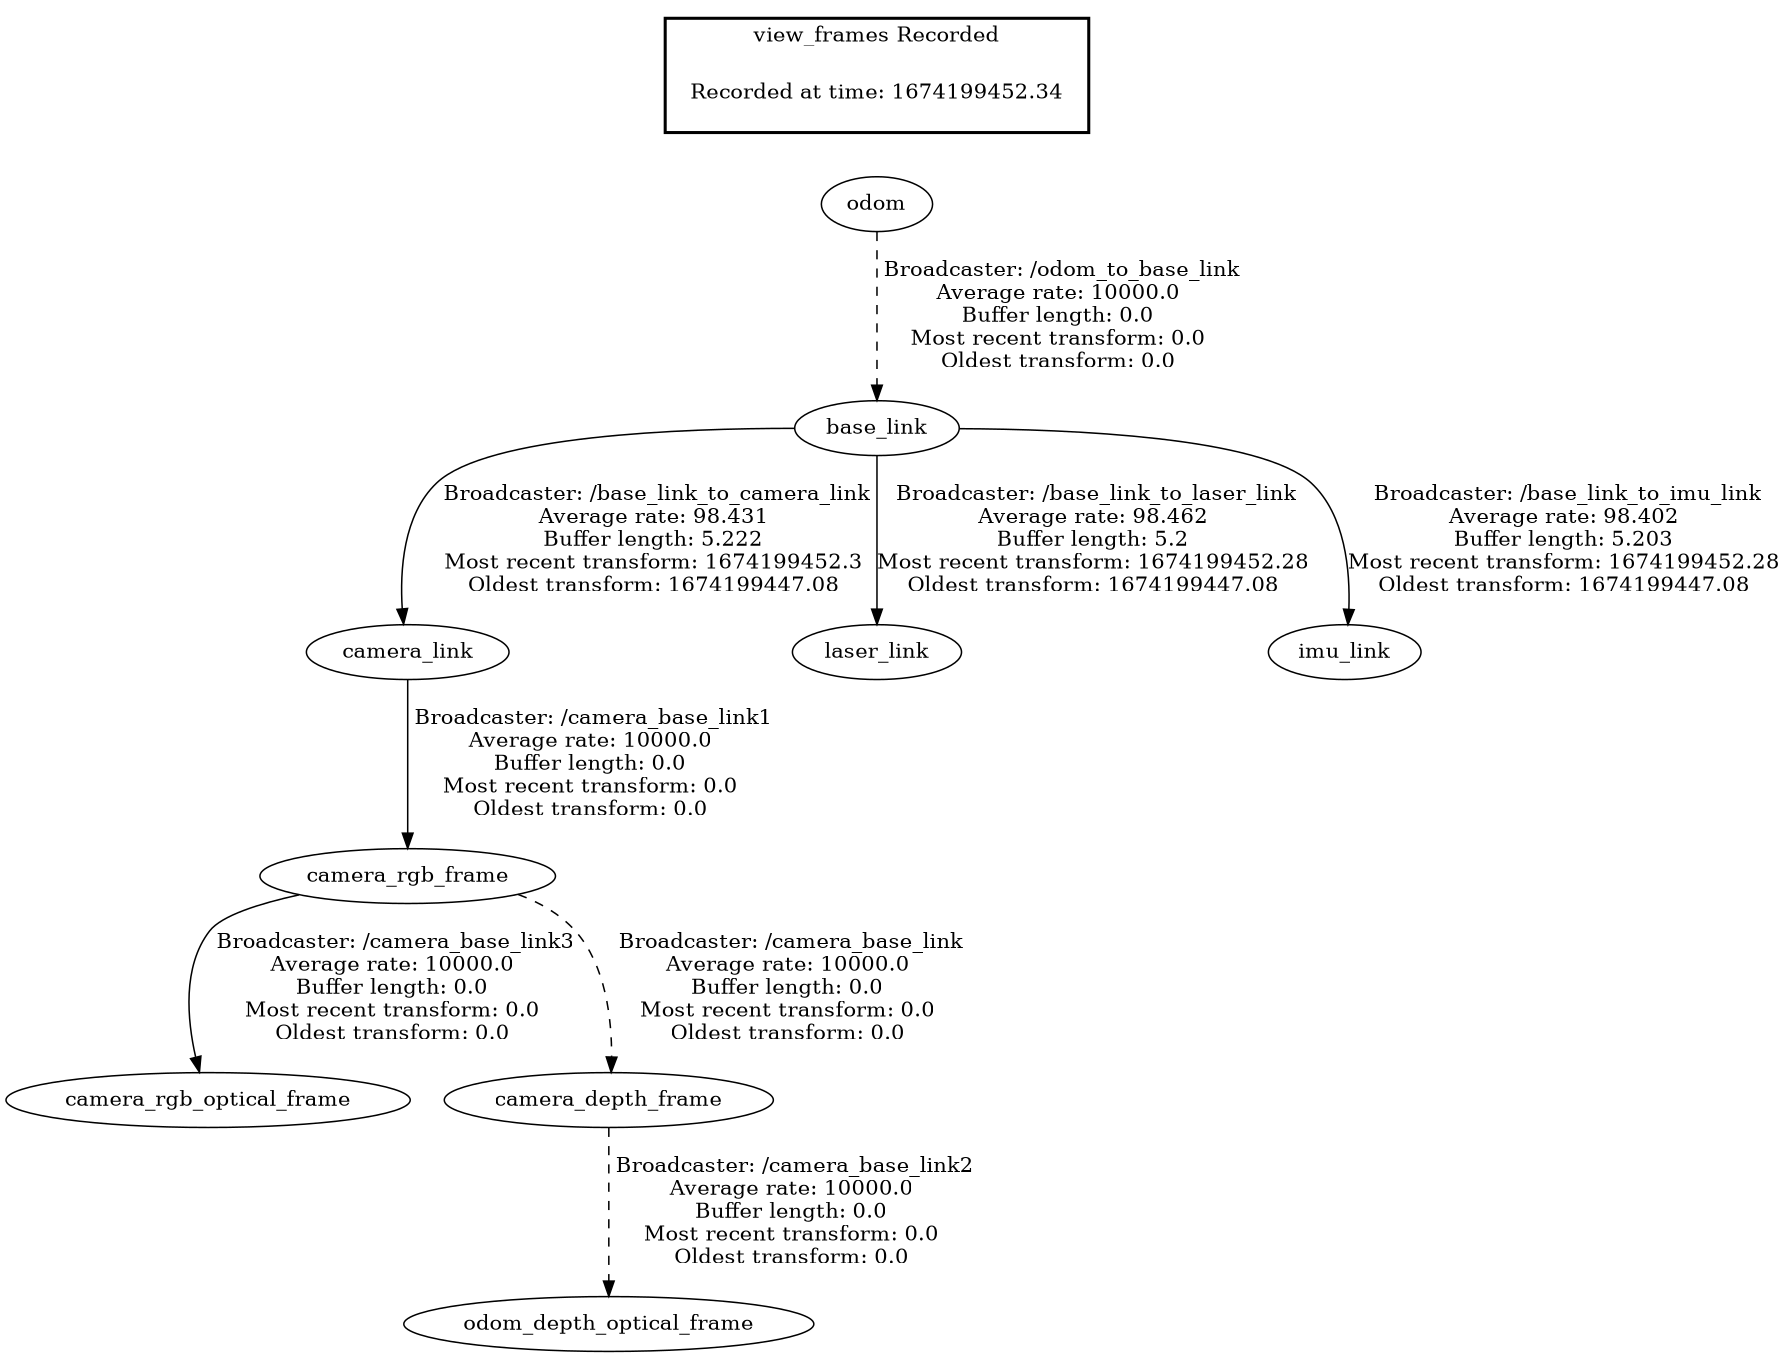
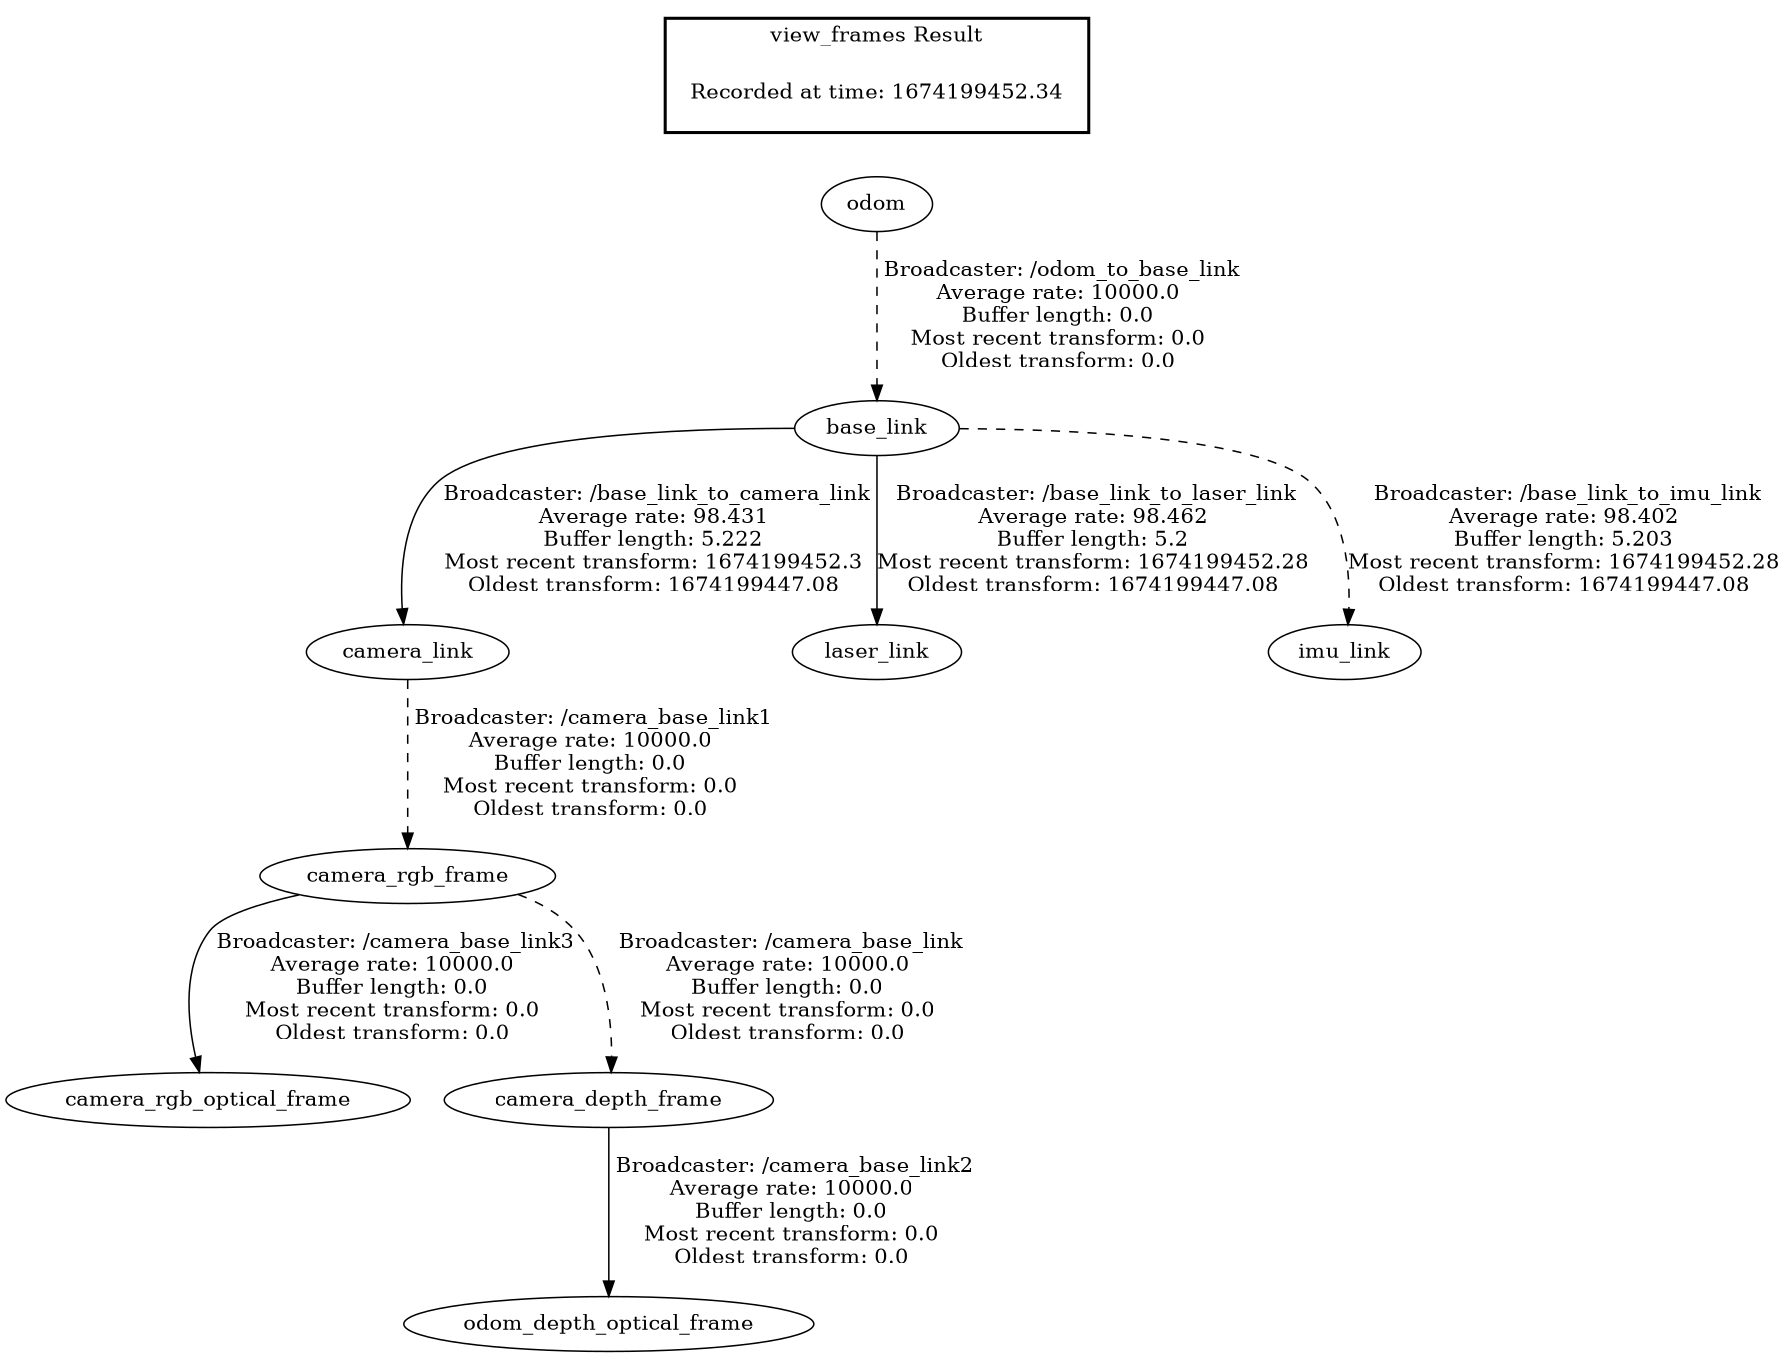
cluster "view_frames Recorded": label "view_frames Recorded" -> "view_frames Result"
edge "base_link" -> "imu_link": style solid -> dashed
edge "camera_link" -> "camera_rgb_frame": style solid -> dashed
edge "camera_depth_frame" -> "odom_depth_optical_frame": style dashed -> solid
